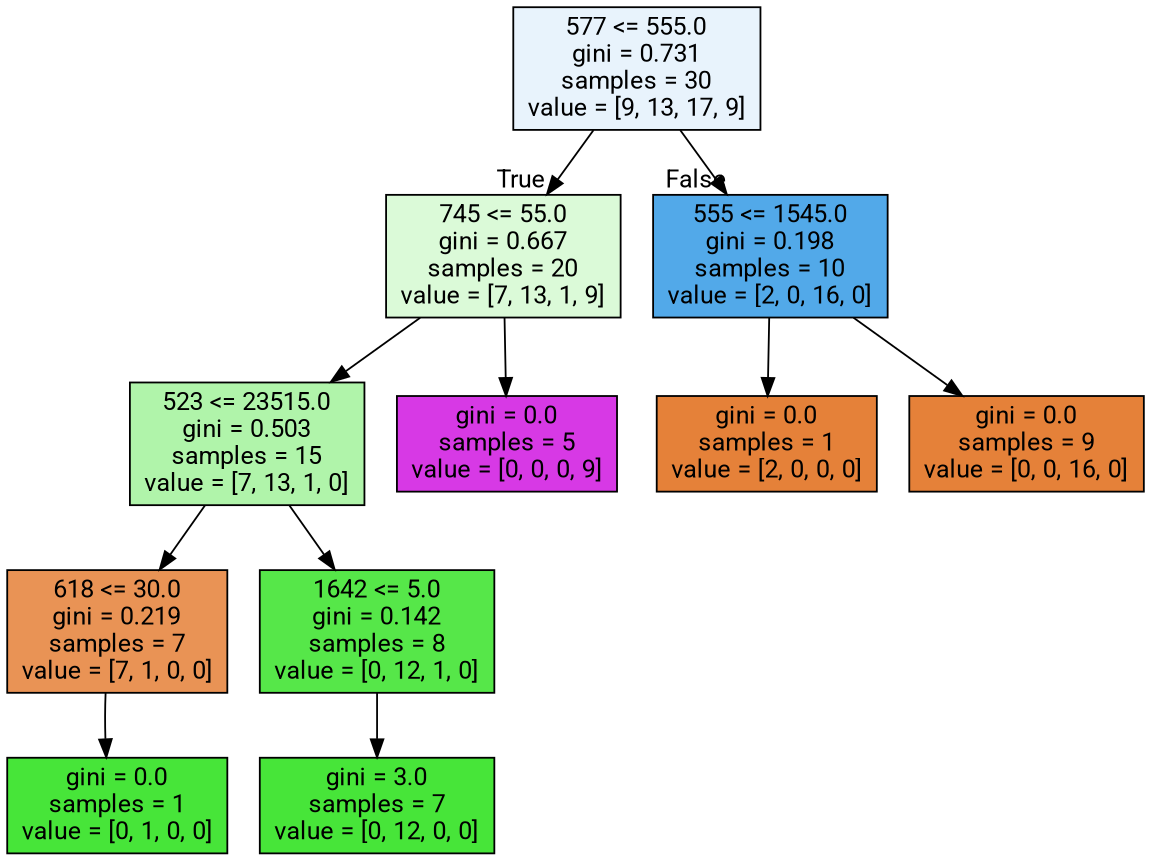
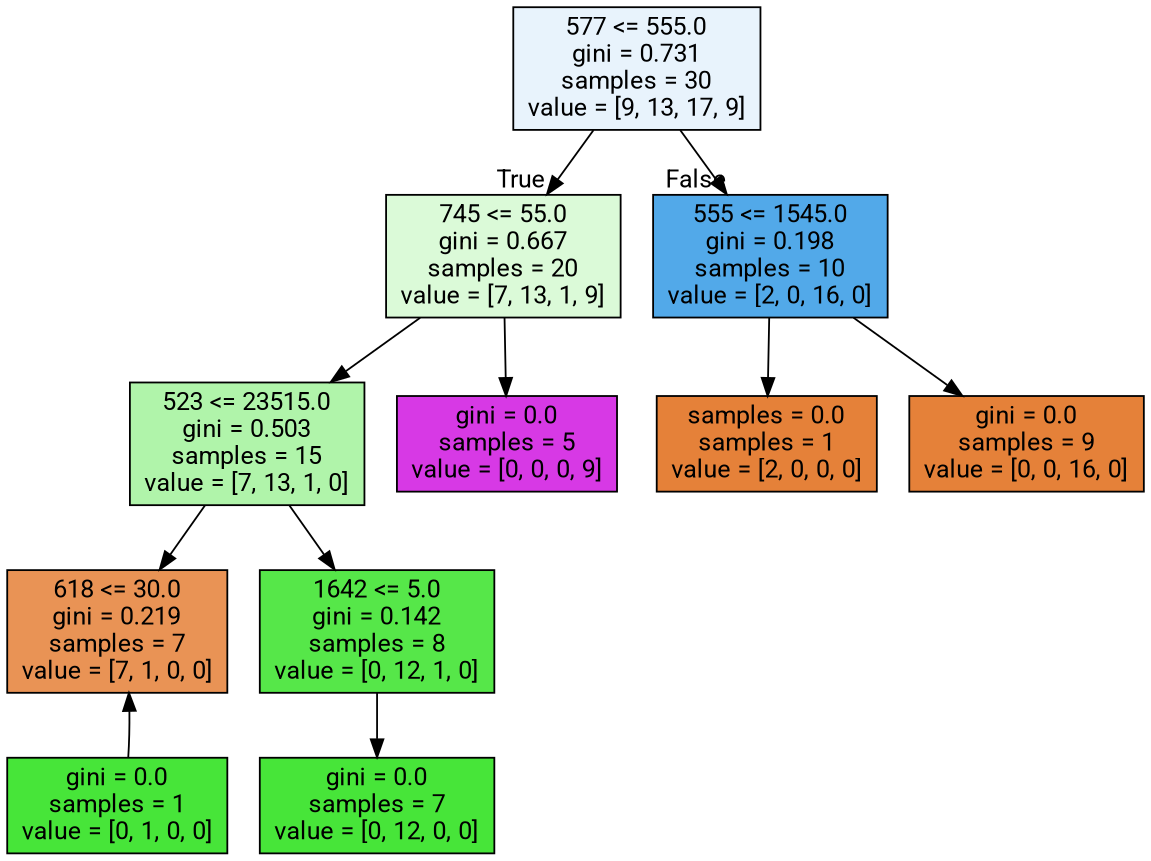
node "gini = 0.0 samples = 1 value = [2, 0, 0, 0]": label "gini = 0.0 samples = 1 value = [2, 0, 0, 0]" -> "samples = 0.0 samples = 1 value = [2, 0, 0, 0]"
edge "618 <= 30.0 gini = 0.219 samples = 7 value = [7, 1, 0, 0]" -> "gini = 0.0 samples = 1 value = [0, 1, 0, 0]": reversed
node "gini = 3.0 samples = 7 value = [0, 12, 0, 0]": label "gini = 3.0 samples = 7 value = [0, 12, 0, 0]" -> "gini = 0.0 samples = 7 value = [0, 12, 0, 0]"
